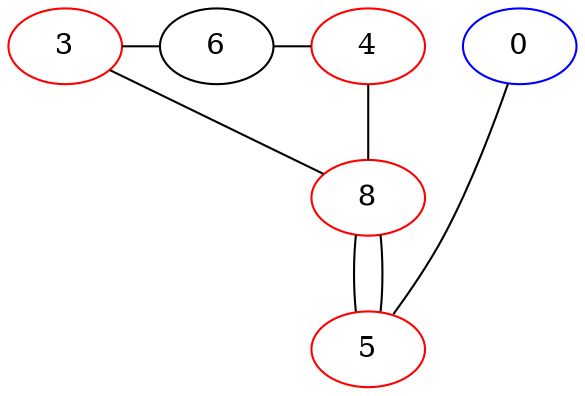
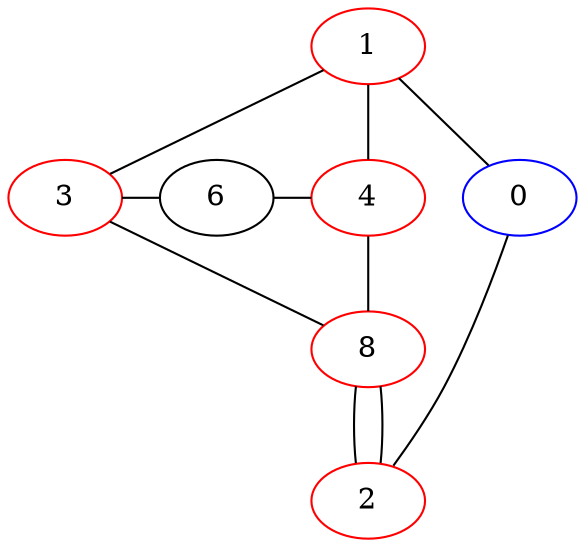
node "1": added
node "5": label "5" -> "2"
